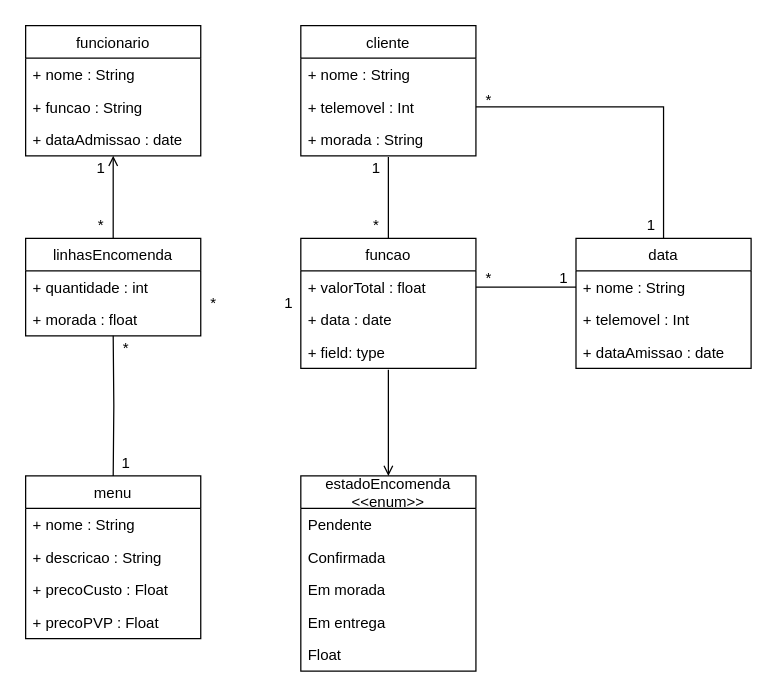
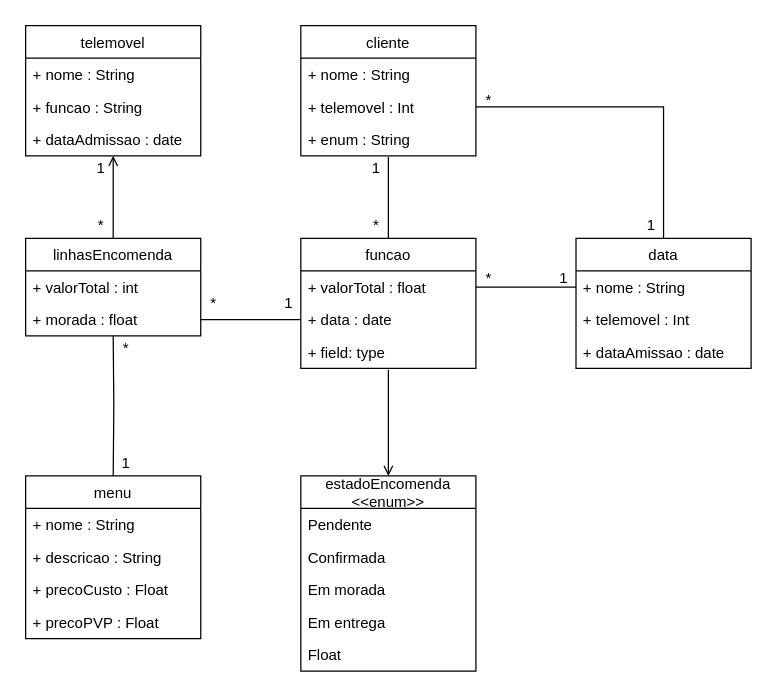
node "funcionario": label "funcionario" -> "telemovel"
node "+ morada : String": label "+ morada : String" -> "+ enum : String"
node "+ quantidade : int": label "+ quantidade : int" -> "+ valorTotal : int"
edge "+ morada : float" -- "+ data : date": added
